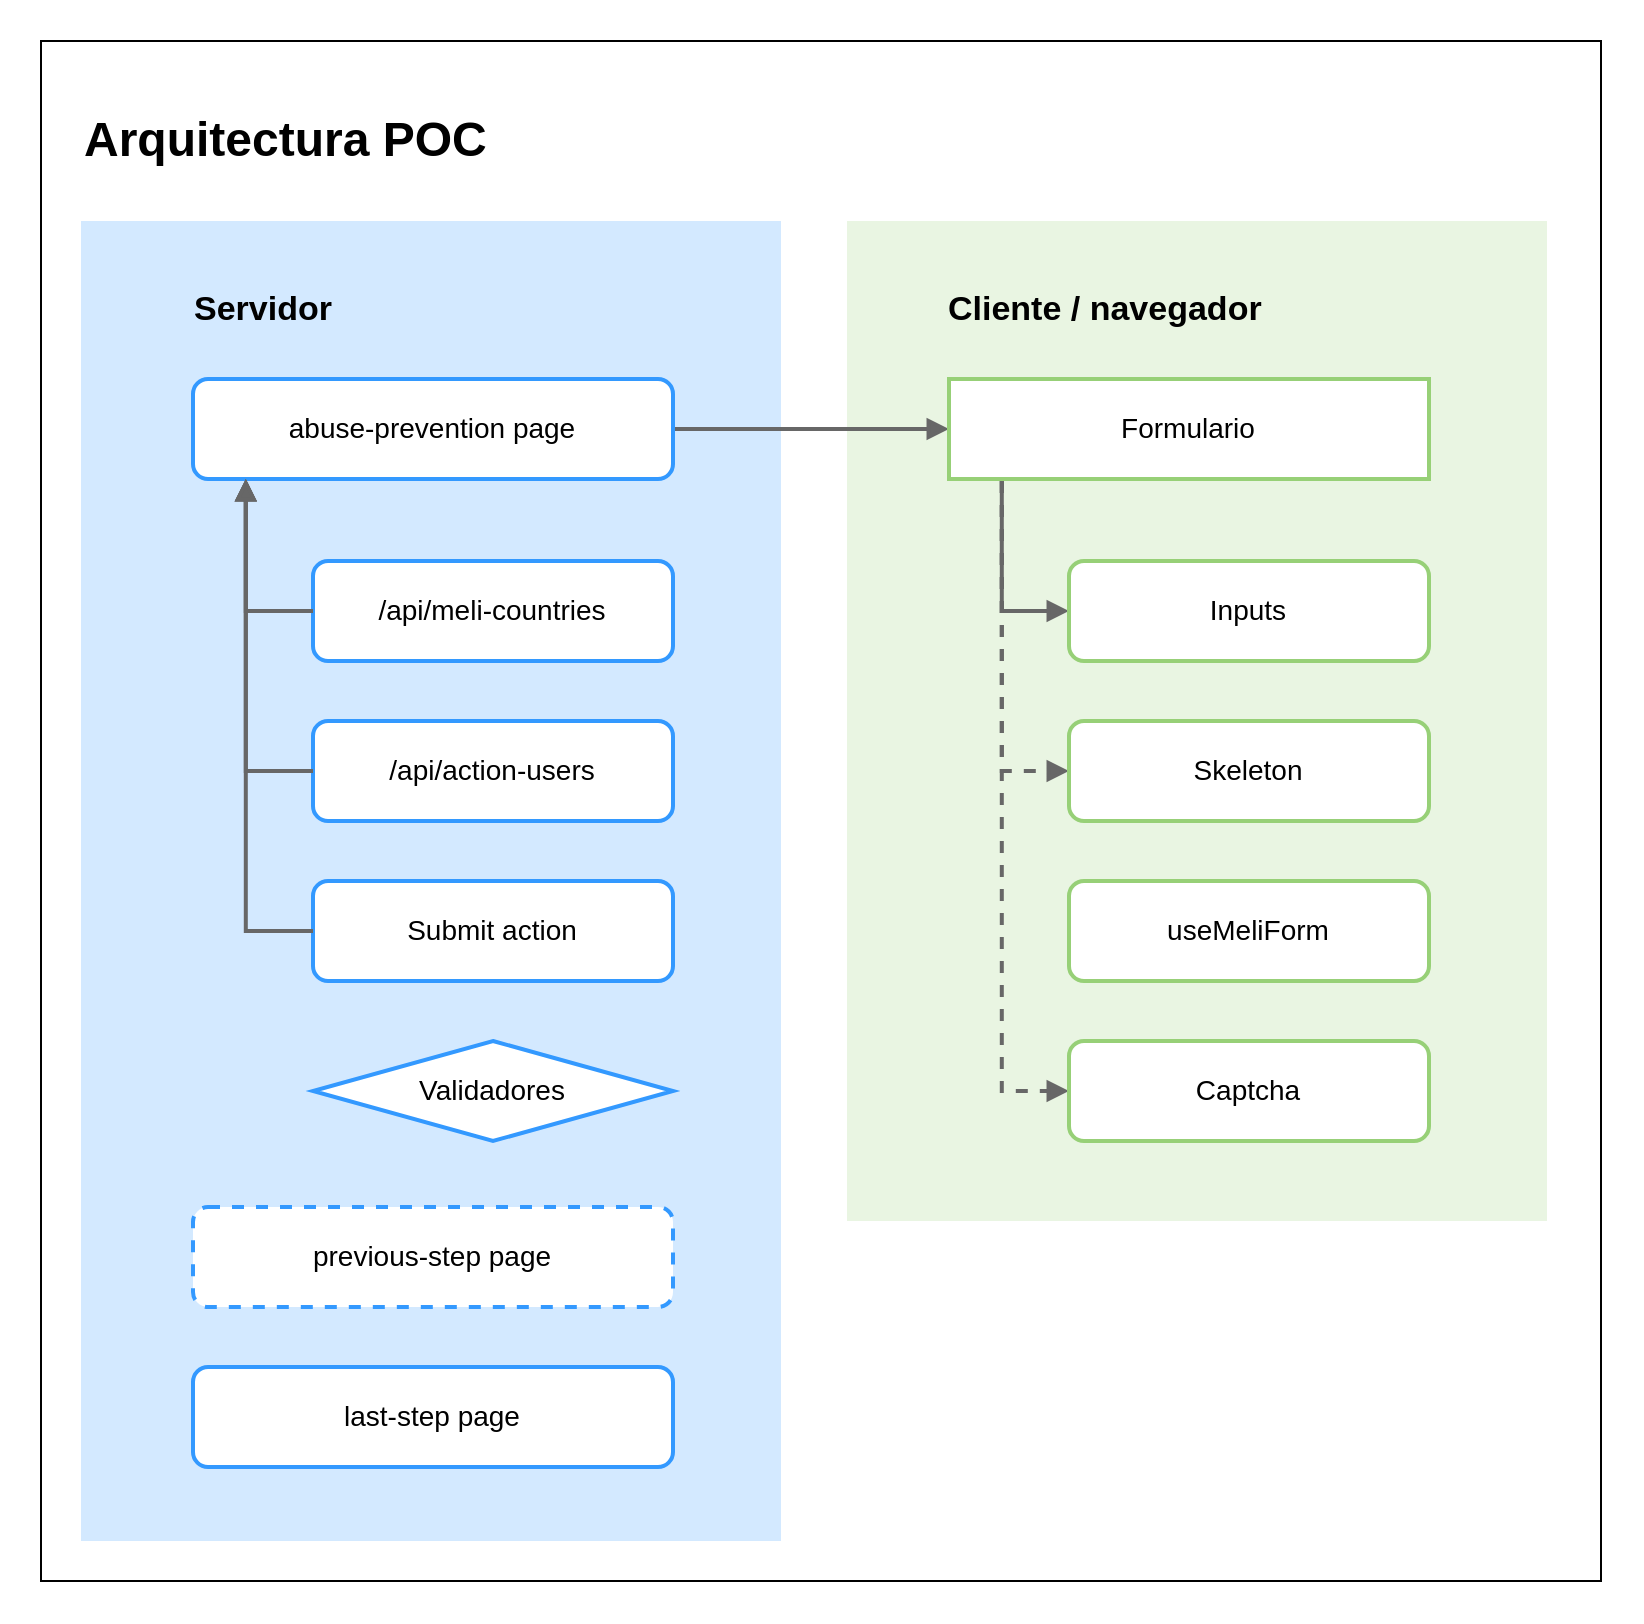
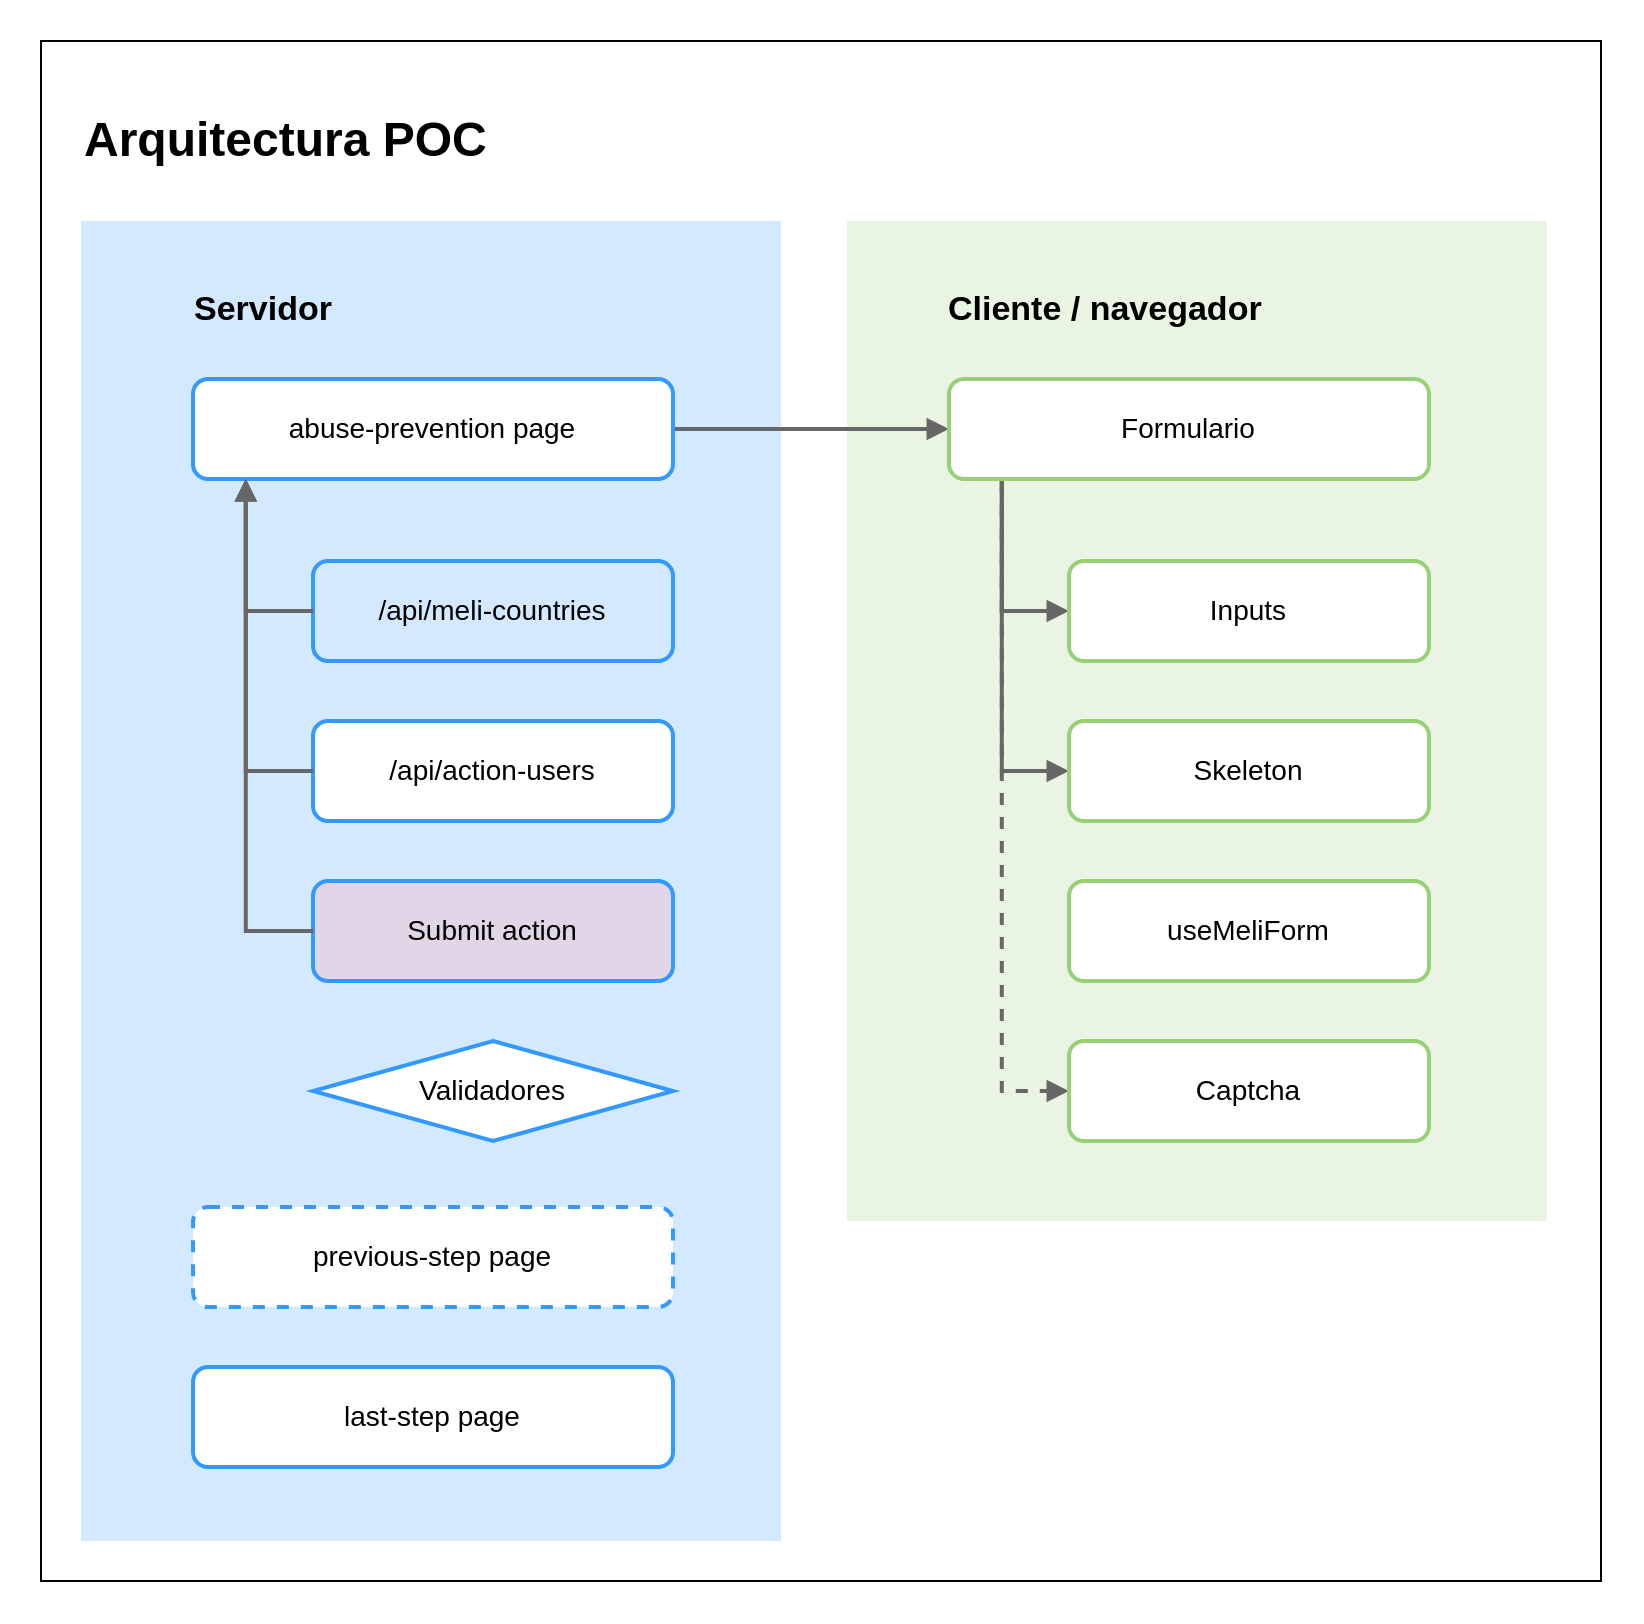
node "Formulario": shape rectangle -> rounded rectangle
node "/api/meli-countries": fillcolor #ffffff -> #d3e9ff
edge "Formulario" -> "Skeleton": style dashed -> solid
node "Submit action": fillcolor #ffffff -> #e1d5e7
